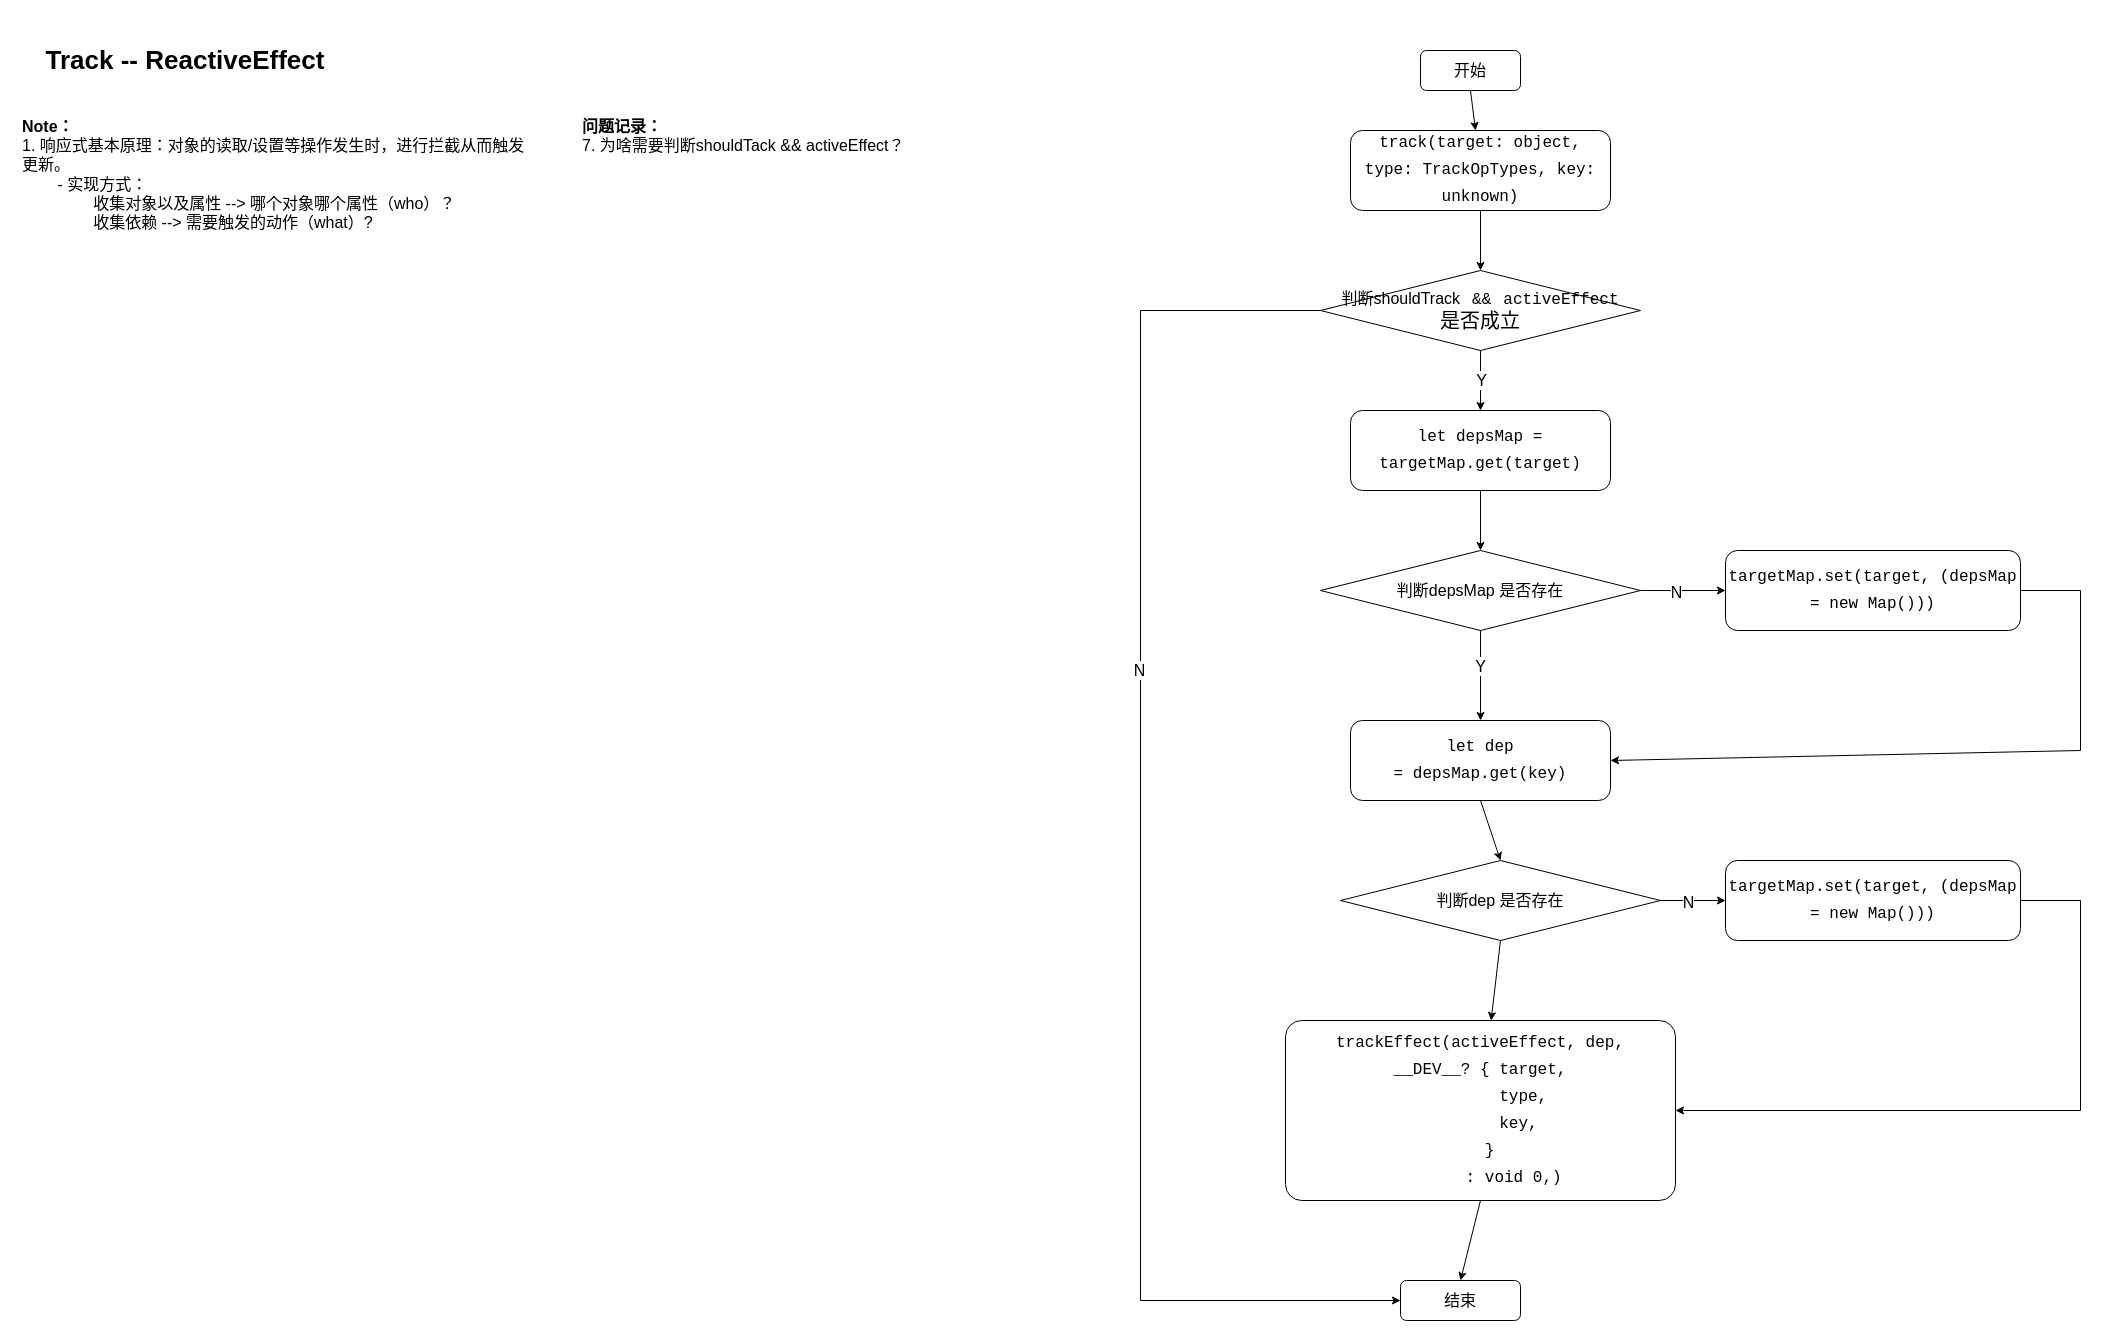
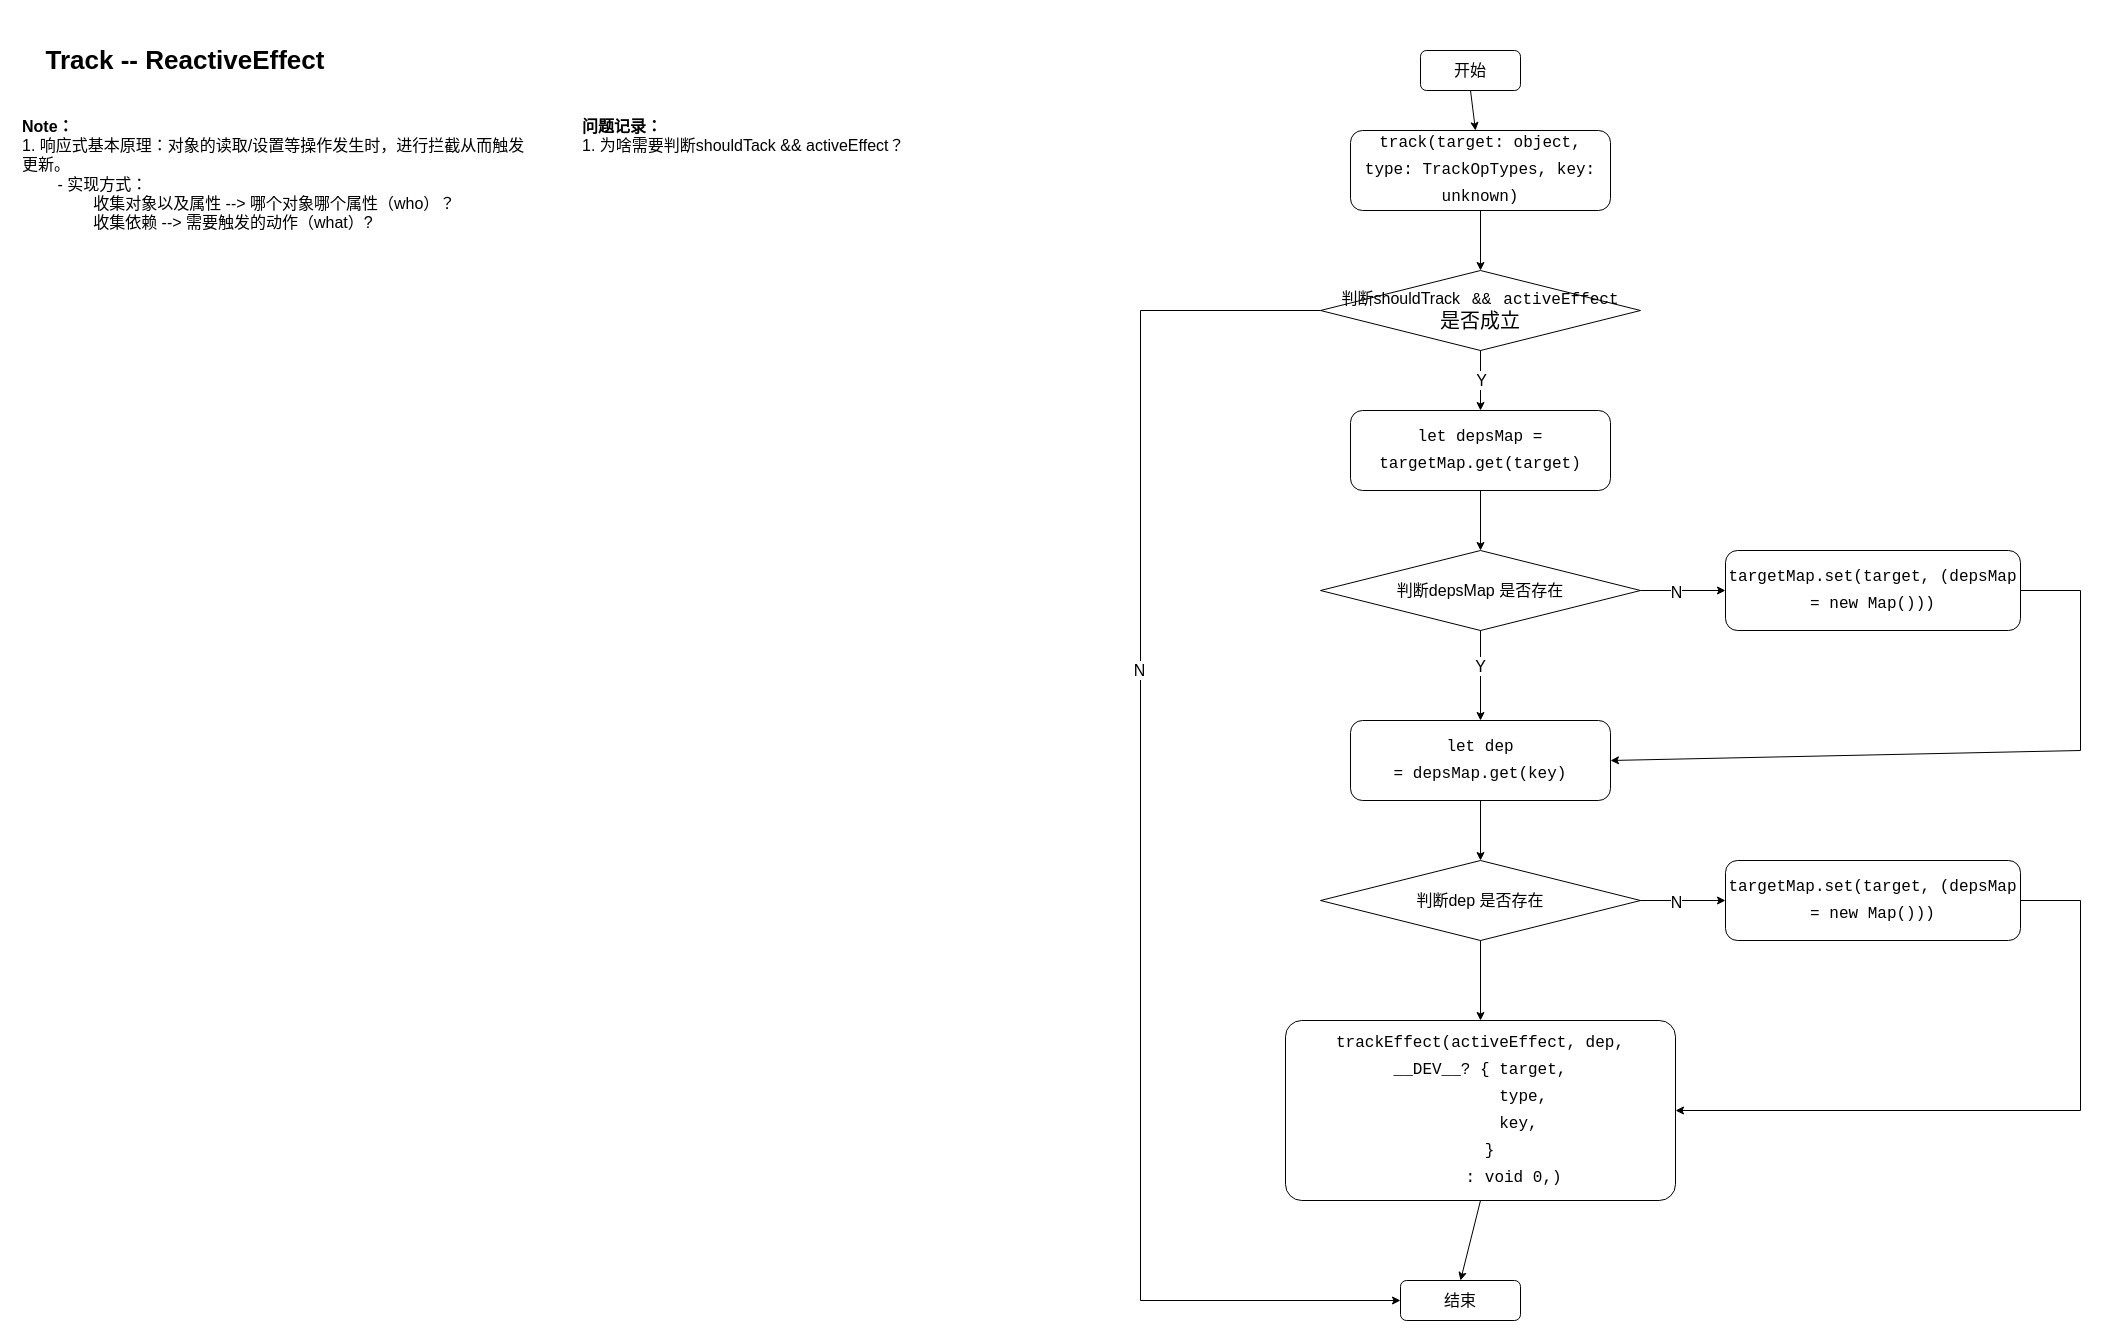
node "问题记录： 7. 为啥需要判断shouldTack && activeEffect？": label "问题记录： 7. 为啥需要判断shouldTack && activeEffect？" -> "问题记录： 1. 为啥需要判断shouldTack && activeEffect？"
node "判断dep 是否存在": moved (1501, 901) -> (1481, 901)
